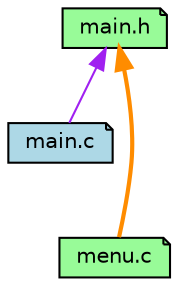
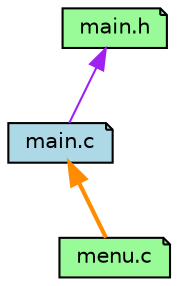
edge "menu.c" -> "main.h": now "menu.c" -> "main.c"
